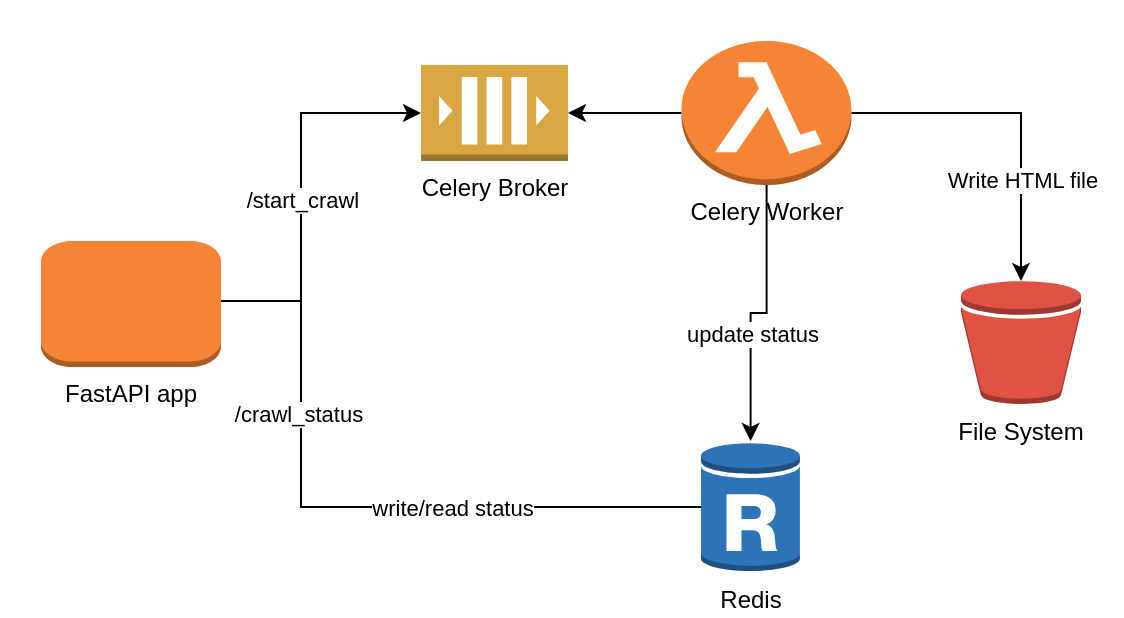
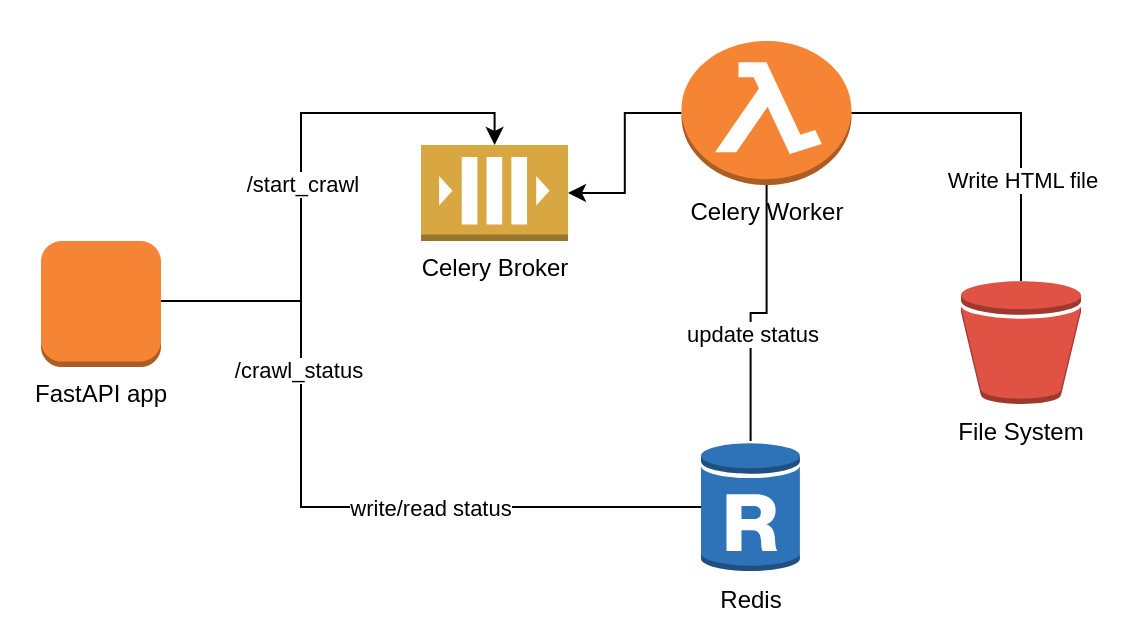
node "Celery Broker": moved (495, 113) -> (495, 193)
edge "Celery Worker" -> "File System": arrowhead classic -> none
node "FastAPI app": size 180x126 -> 120x126
edge "Celery Worker" -> "Redis": arrowhead classic -> none
